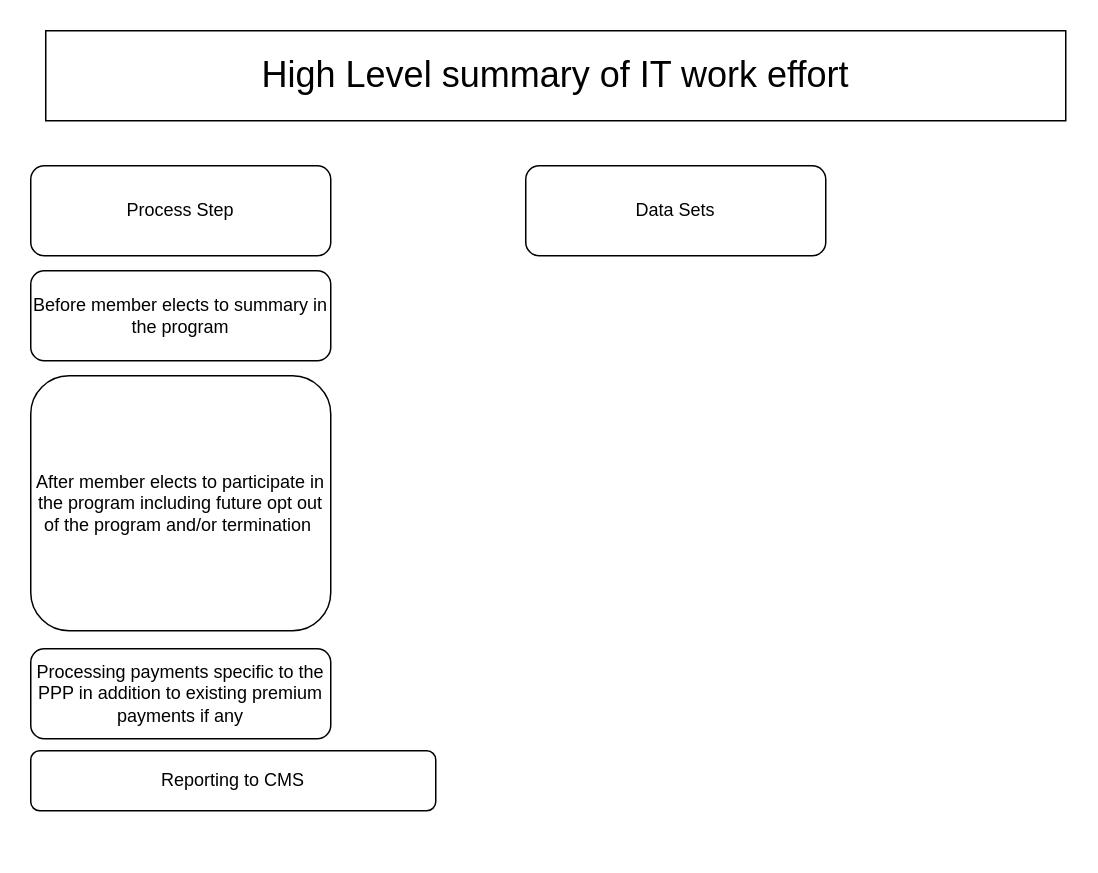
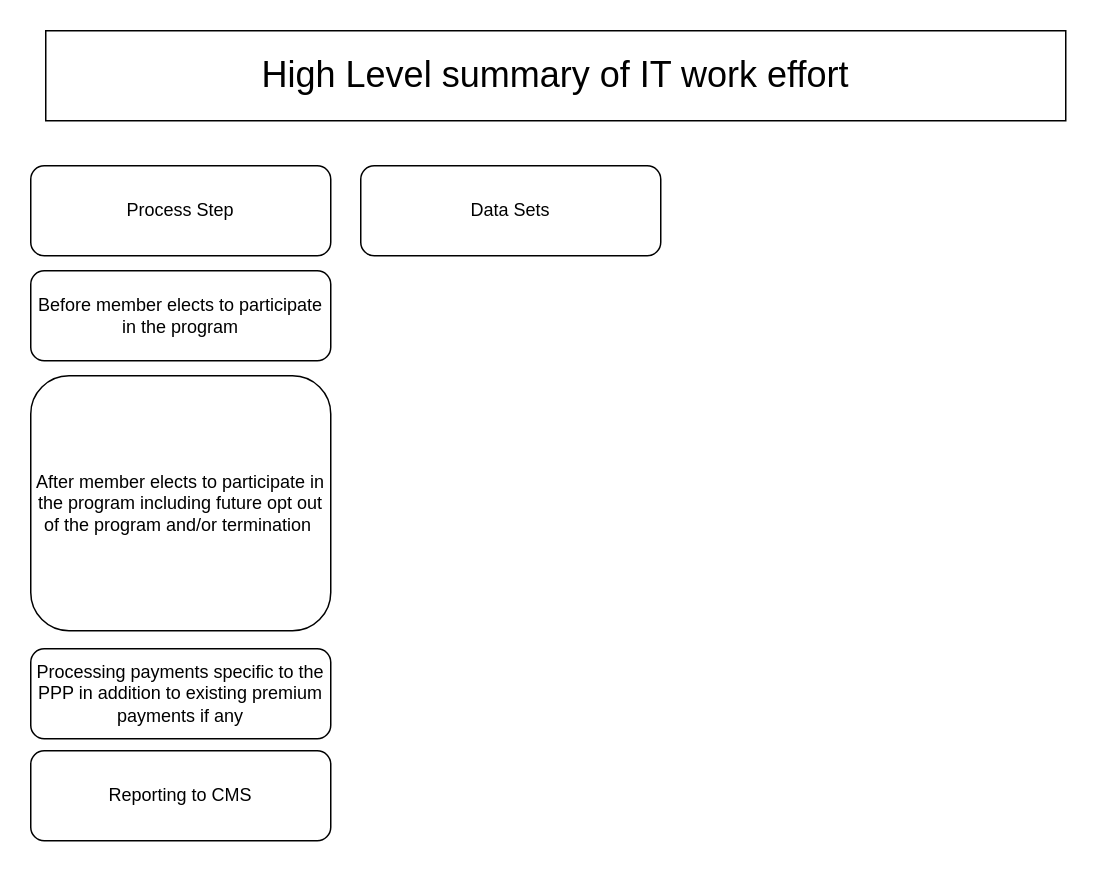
node "Data Sets": moved (676, 211) -> (511, 211)
node "Before member elects to summary in the program": label "Before member elects to summary in the program" -> "Before member elects to participate in the program"
node "Reporting to CMS": size 405x60 -> 300x90
